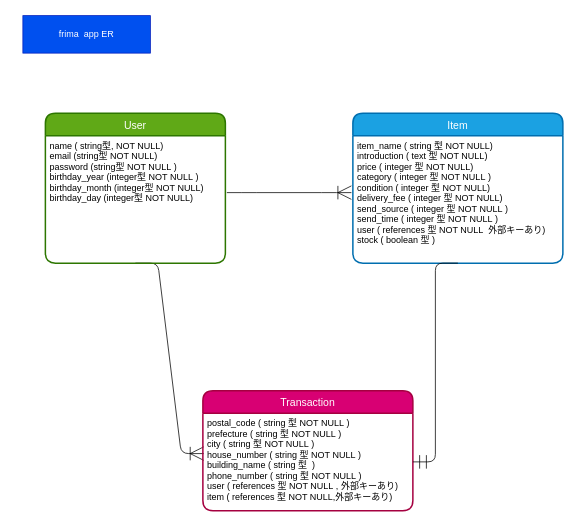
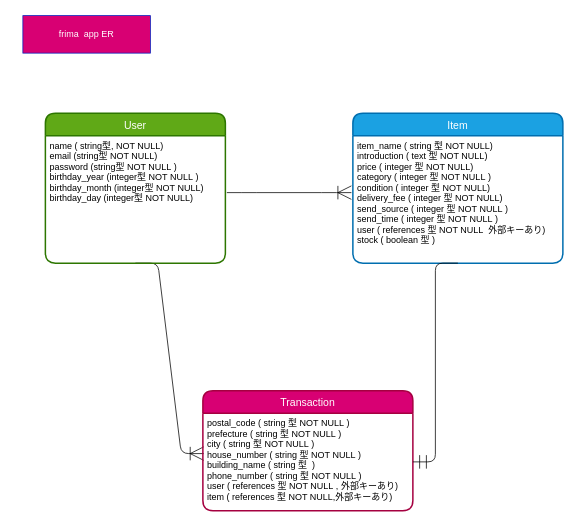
node "frima app ER": fillcolor #0050ef -> #d80073
